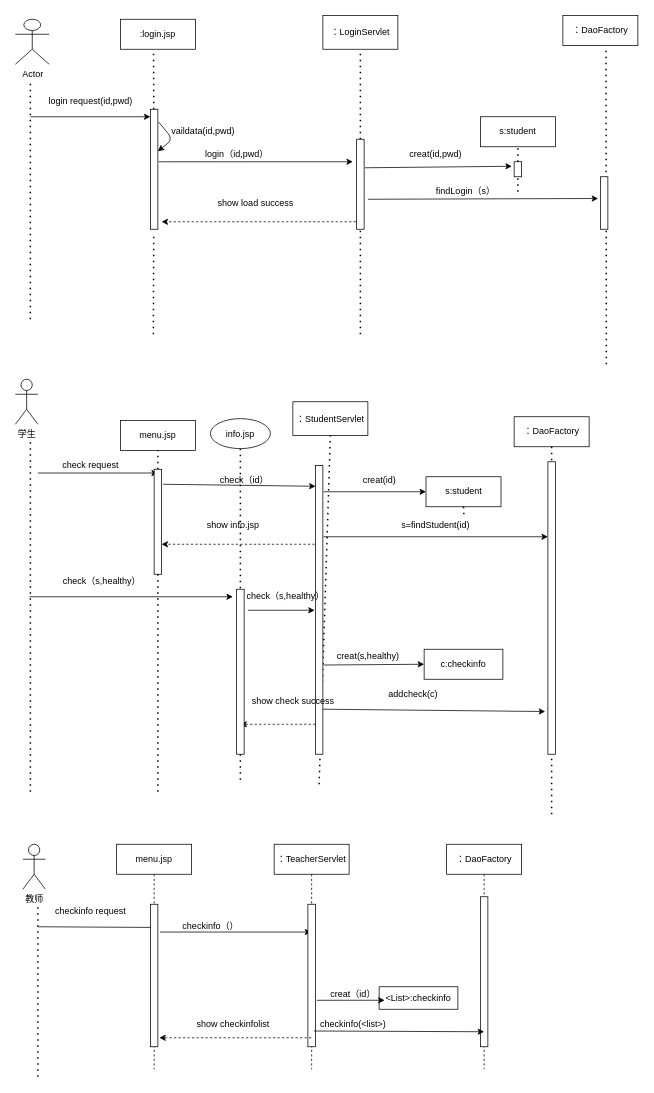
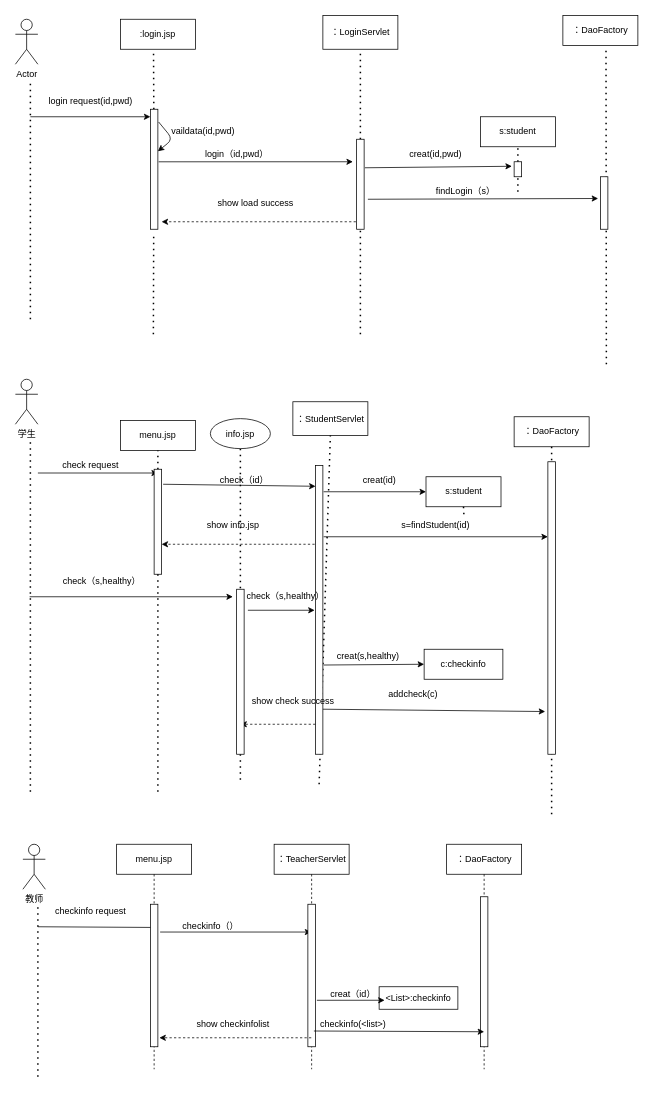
node "Actor": size 34x45 -> 23x45
